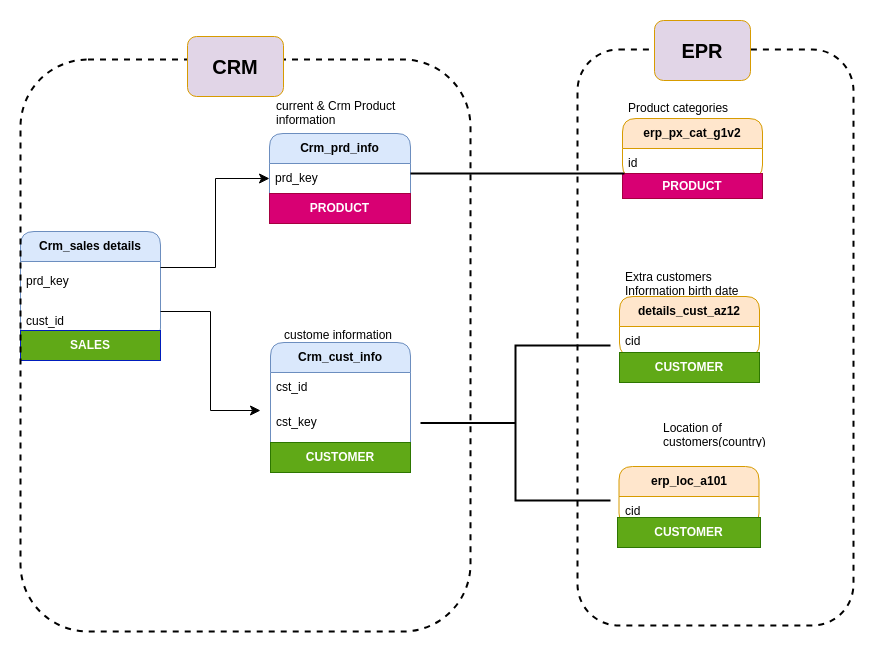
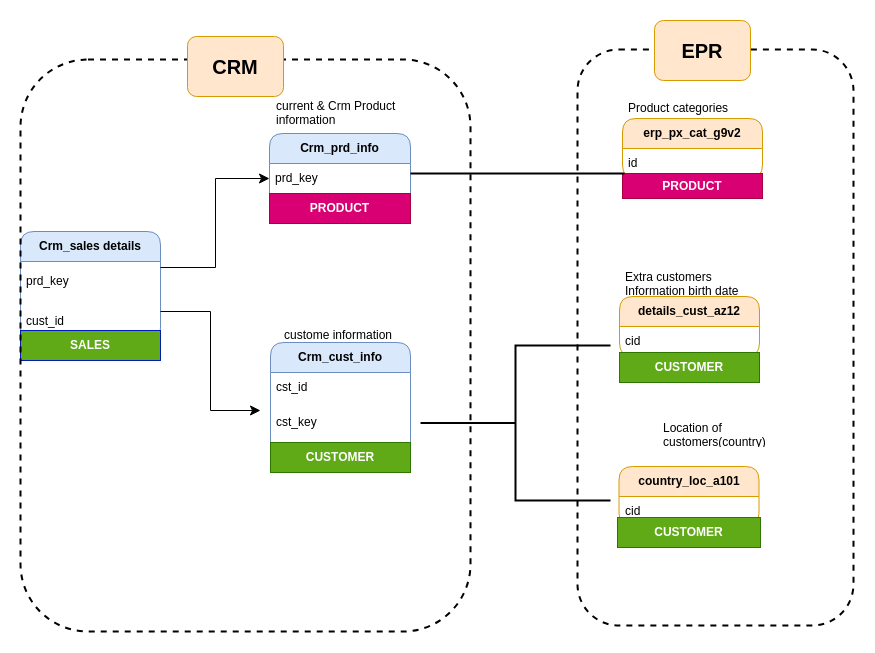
node "EPR": fillcolor #e1d5e7 -> #ffe6cc
node "CRM": fillcolor #e1d5e7 -> #ffe6cc
node "erp_px_cat_g1v2": label "erp_px_cat_g1v2" -> "erp_px_cat_g9v2"
node "erp_loc_a101": label "erp_loc_a101" -> "country_loc_a101"
